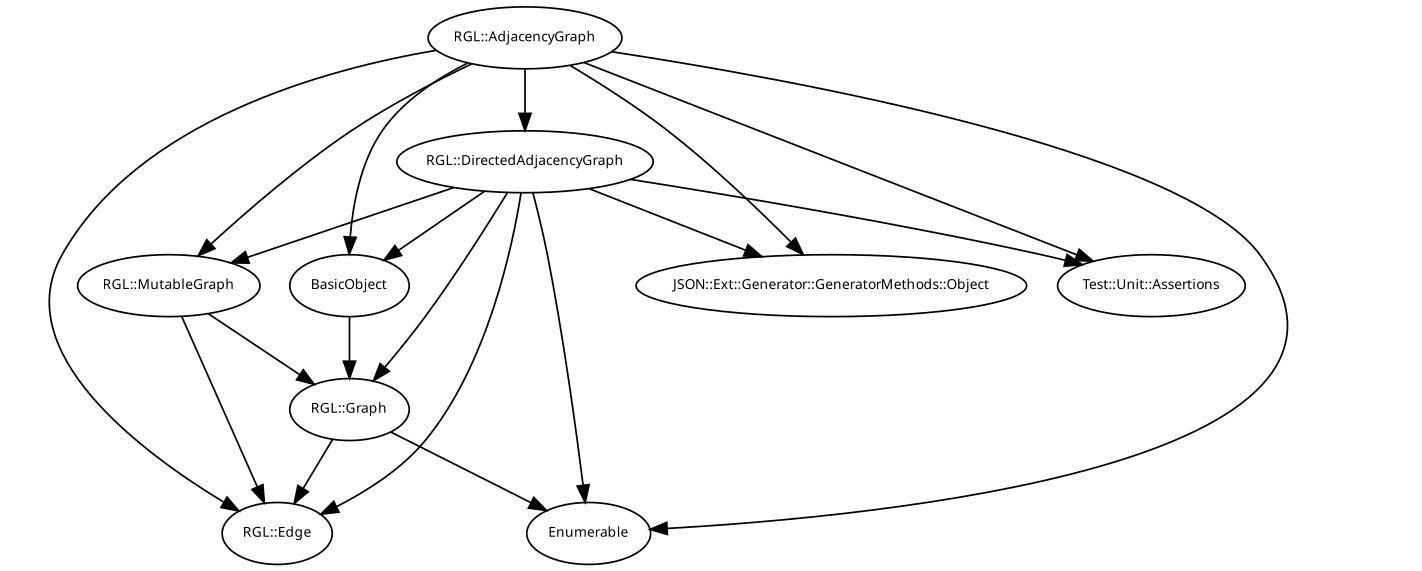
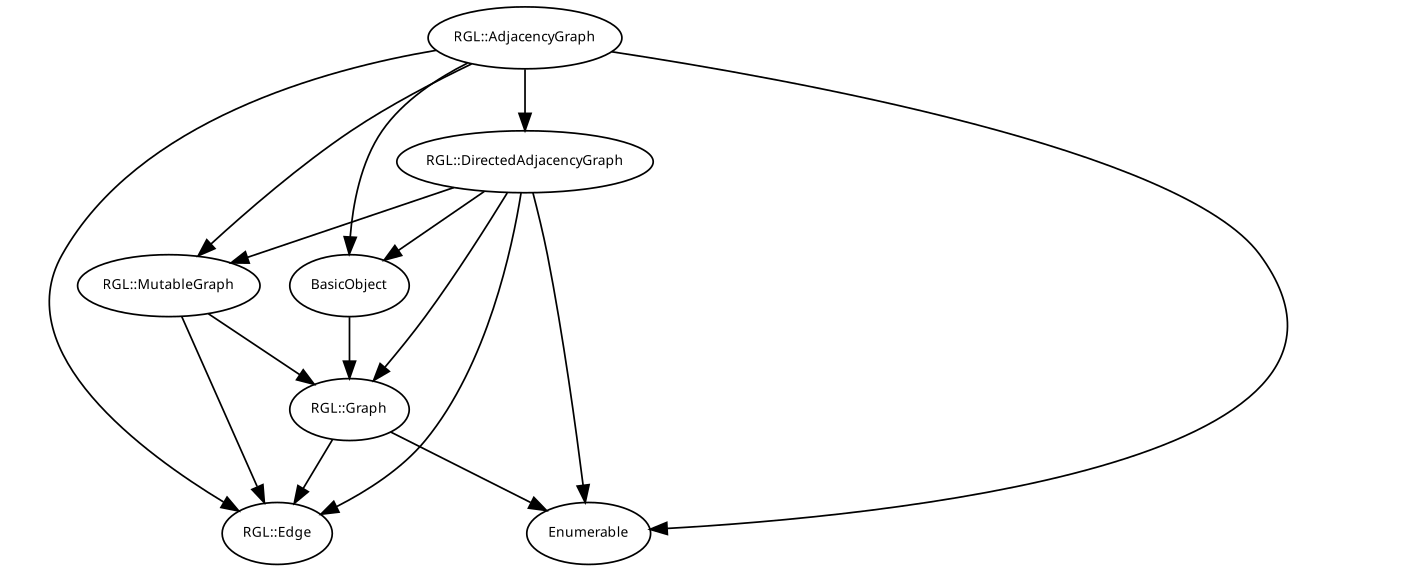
node "JSON::Ext::Generator::GeneratorMethods::Object": removed
node "Test::Unit::Assertions": removed
